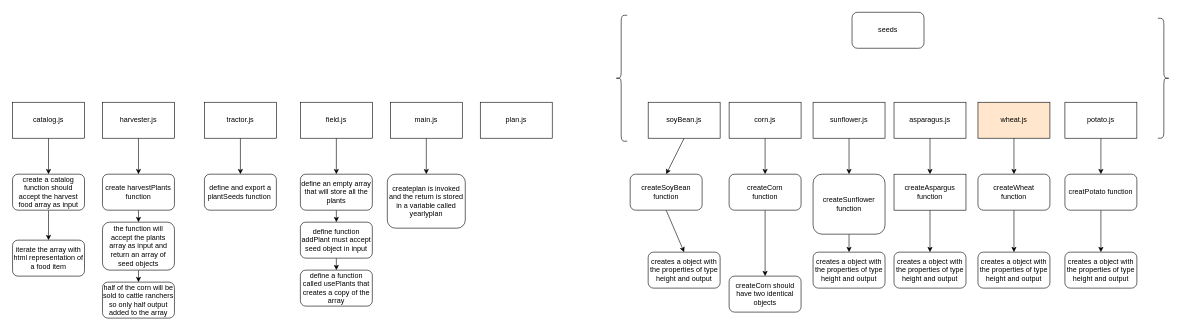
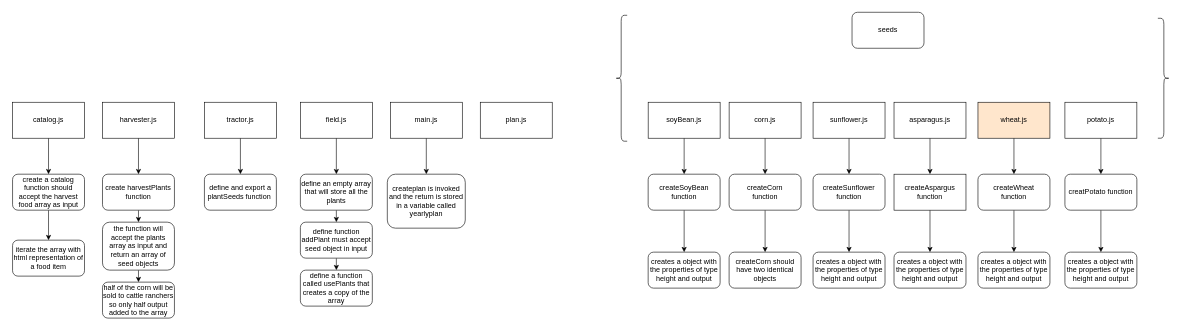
node "createSoyBean function": moved (666, 192) -> (684, 192)
node "createSunflower function": size 72x60 -> 72x36
node "createCorn should have two identical objects": moved (765, 294) -> (765, 270)
